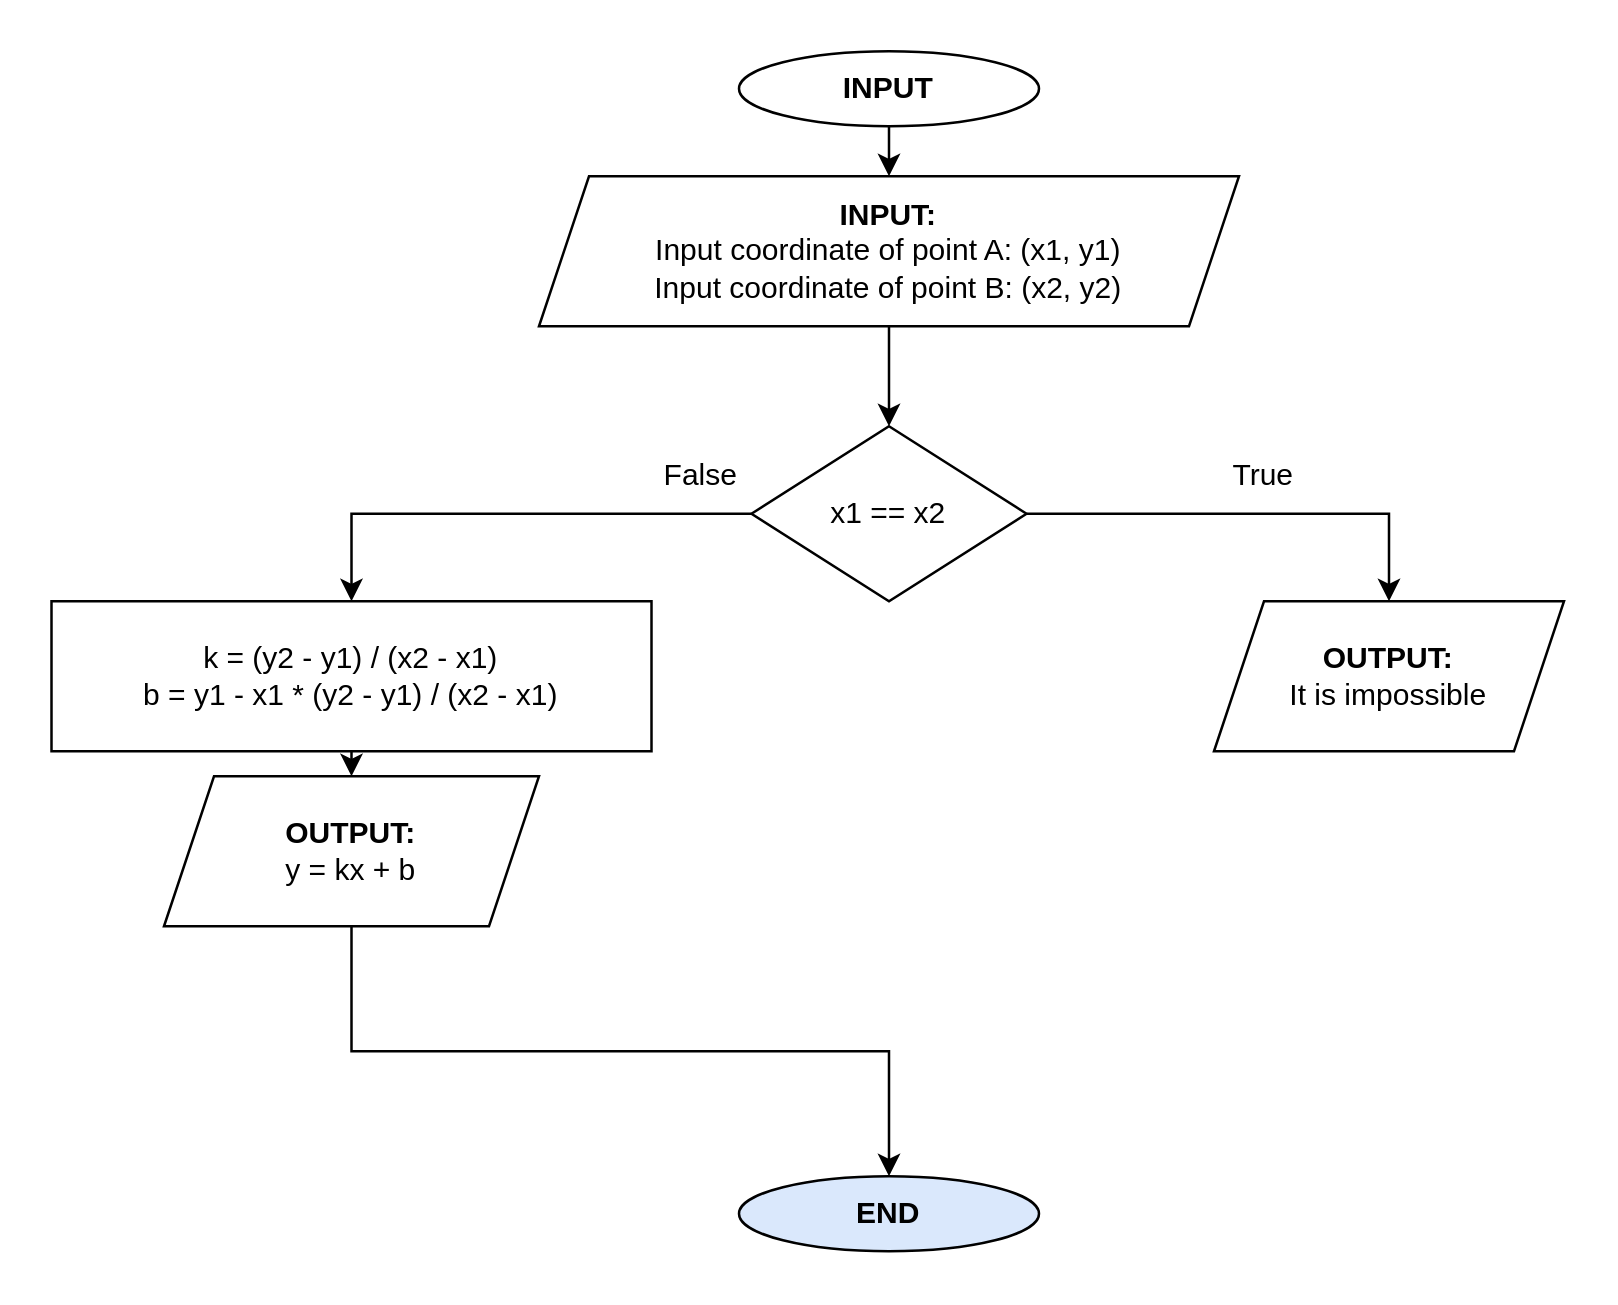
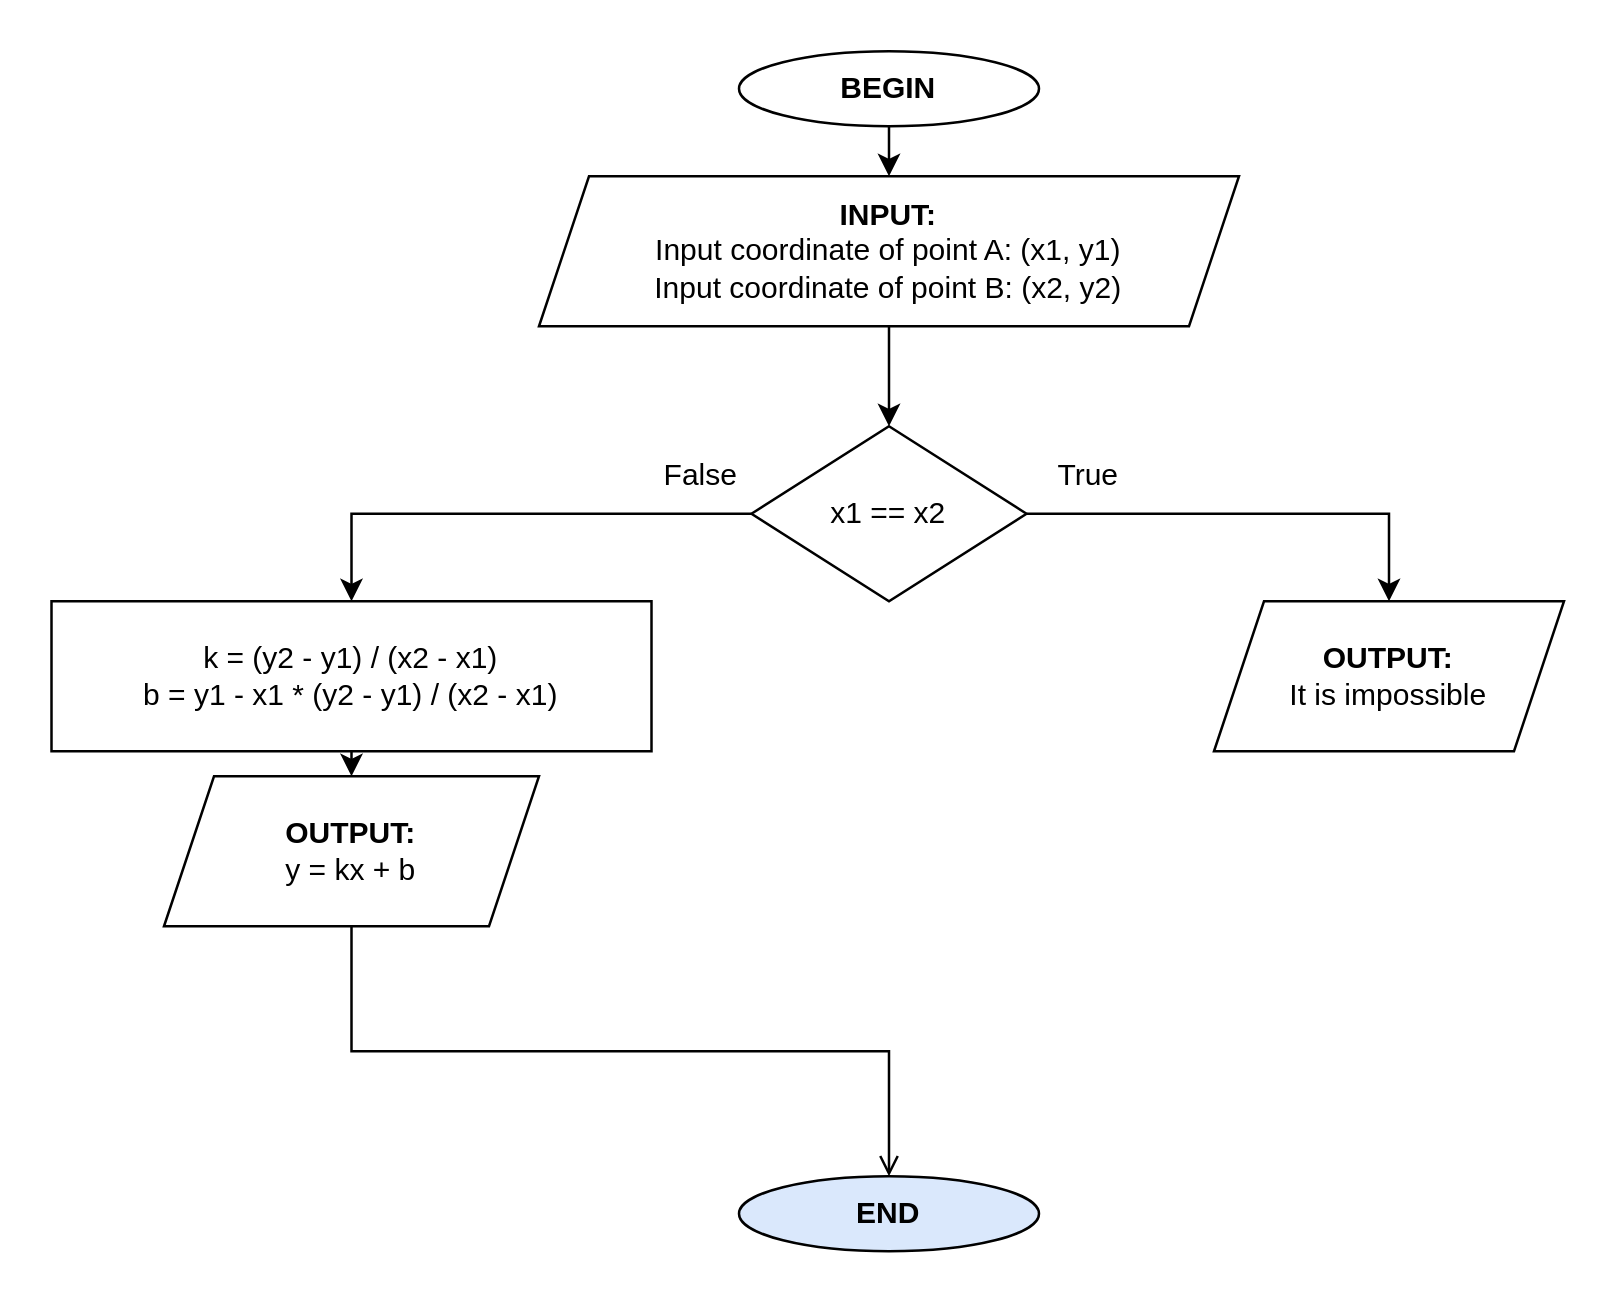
node "INPUT": label "INPUT" -> "BEGIN"
node "True": moved (1264, 476) -> (1089, 476)
edge "OUTPUT: y = kx + b" -> "END": arrowhead classic -> open
